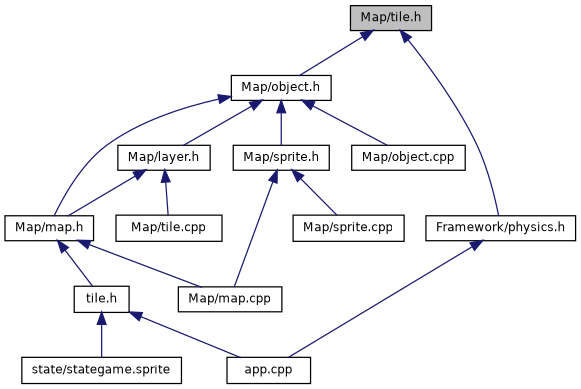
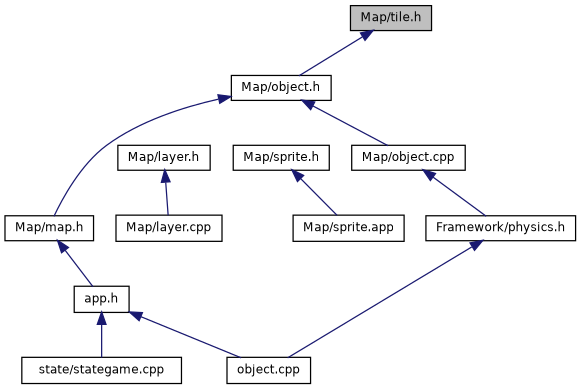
edge "Framework/physics.h" -> "Map/tile.h": now "Framework/physics.h" -> "Map/object.cpp"
edge "Map/layer.h" -> "Map/object.h": removed
edge "Map/sprite.h" -> "Map/object.h": removed
edge "Map/map.h" -> "Map/layer.h": removed
node "Map/tile.cpp": label "Map/tile.cpp" -> "Map/layer.cpp"
node "Map/sprite.cpp": label "Map/sprite.cpp" -> "Map/sprite.app"
node "tile.h": label "tile.h" -> "app.h"
node "Map/map.cpp": removed
node "state/stategame.sprite": label "state/stategame.sprite" -> "state/stategame.cpp"
node "app.cpp": label "app.cpp" -> "object.cpp"
